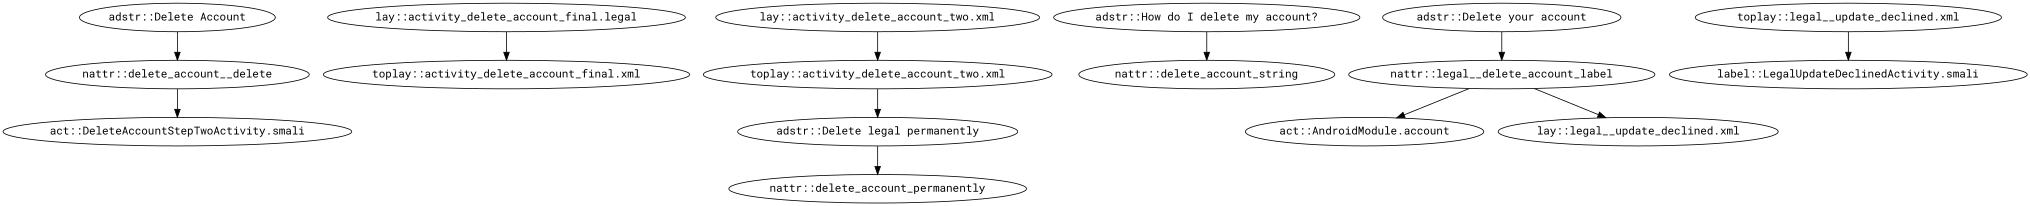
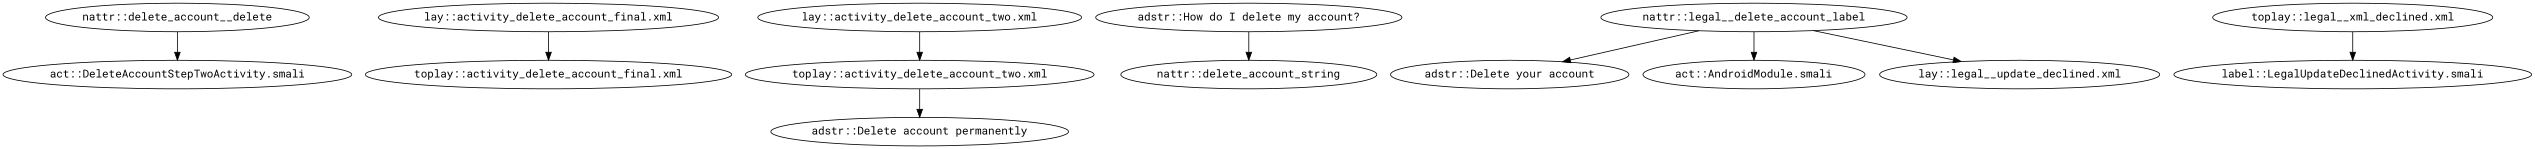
node "adstr::Delete Account": removed
node "lay::activity_delete_account_final.legal": label "lay::activity_delete_account_final.legal" -> "lay::activity_delete_account_final.xml"
node "toplay::legal__update_declined.xml": label "toplay::legal__update_declined.xml" -> "toplay::legal__xml_declined.xml"
edge "adstr::Delete your account" -> "nattr::legal__delete_account_label": reversed
node "adstr::Delete legal permanently": label "adstr::Delete legal permanently" -> "adstr::Delete account permanently"
node "act::AndroidModule.account": label "act::AndroidModule.account" -> "act::AndroidModule.smali"
node "nattr::delete_account_permanently": removed
